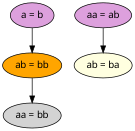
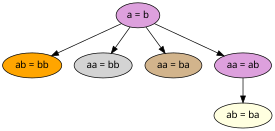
edge "a = b" -> "aa = ab": added
node "aa = ba": added
edge "ab = bb" -> "aa = bb": now "a = b" -> "aa = bb"
